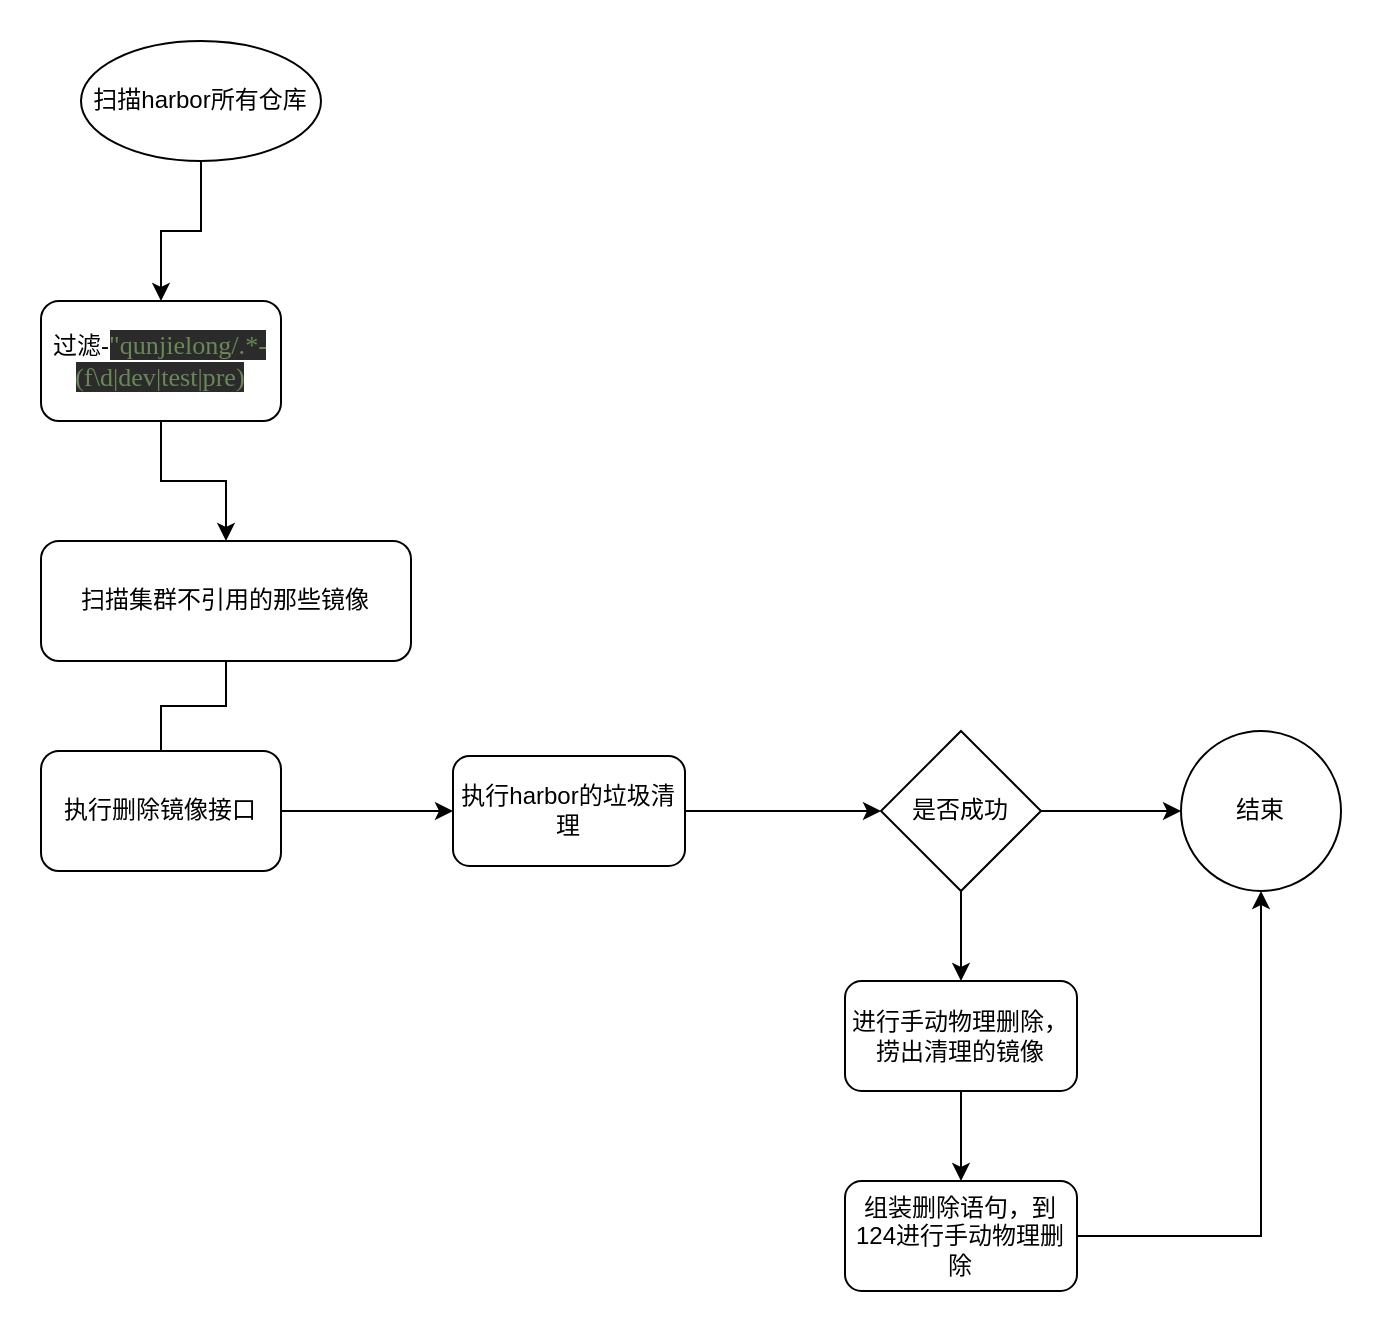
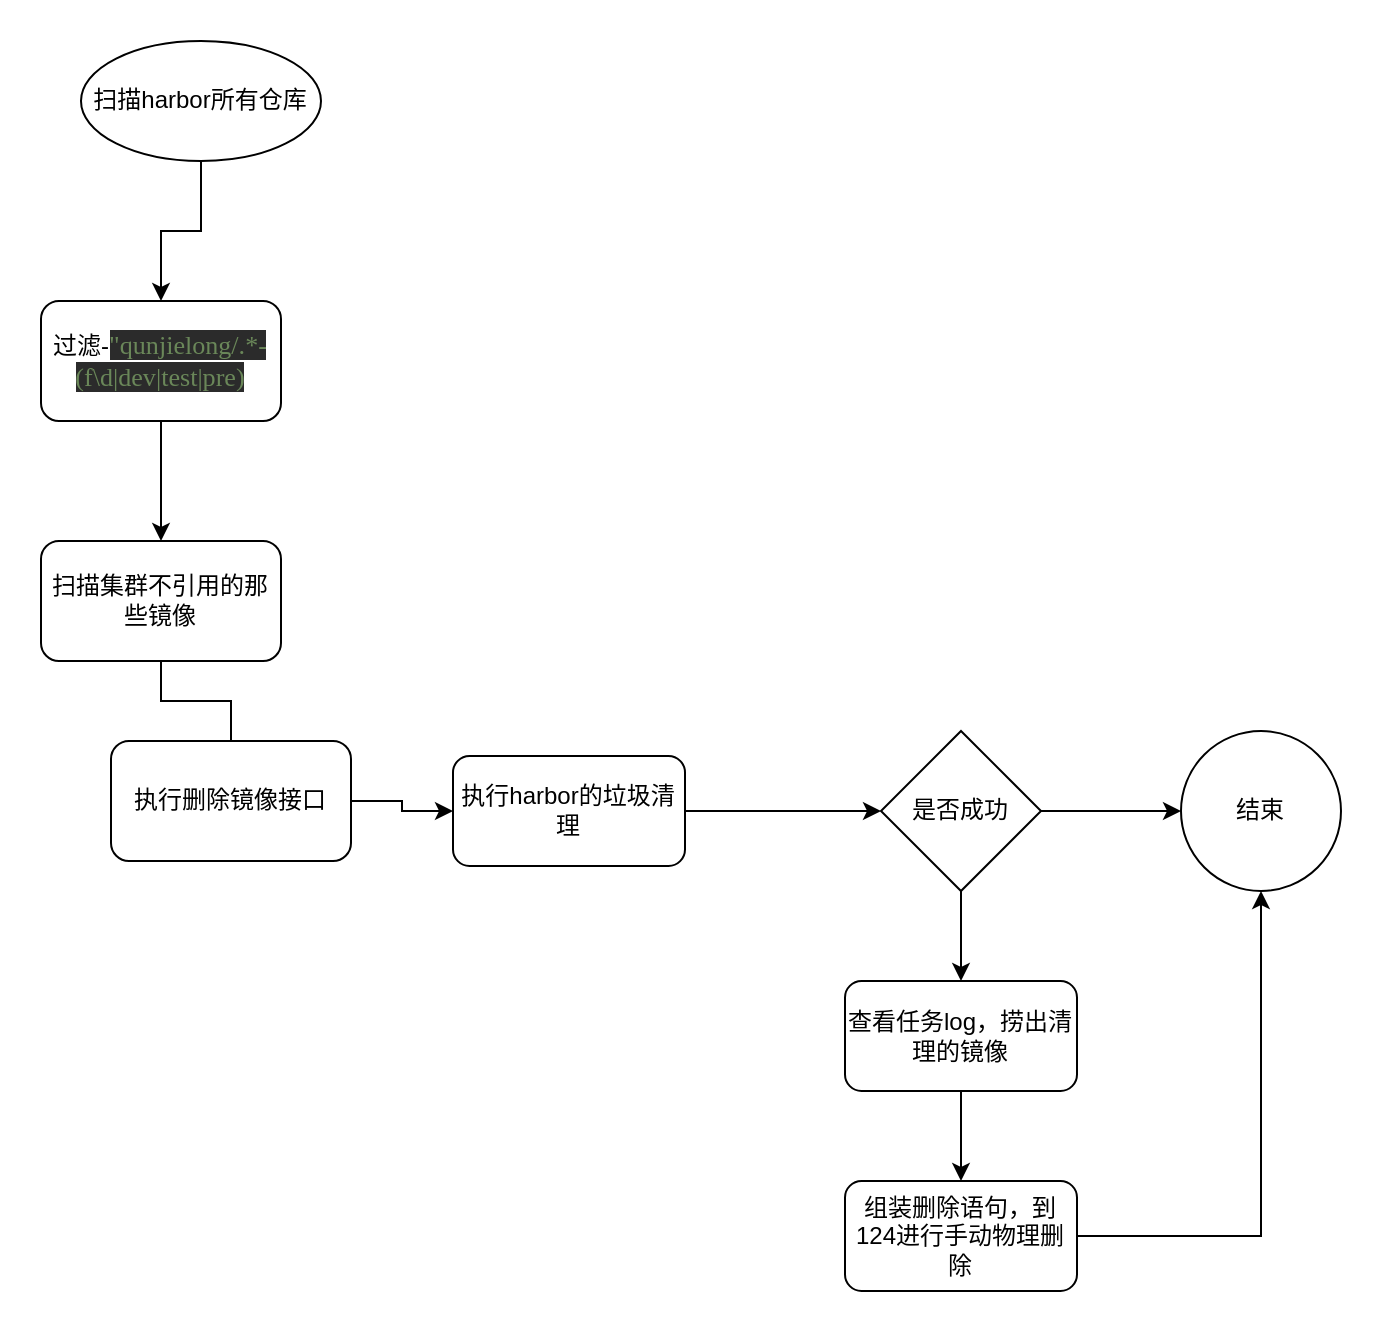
node "扫描集群不引用的那些镜像": size 370x120 -> 240x120
node "执行删除镜像接口": moved (161, 811) -> (231, 801)
node "进行手动物理删除，捞出清理的镜像": label "进行手动物理删除，捞出清理的镜像" -> "查看任务log，捞出清理的镜像"
